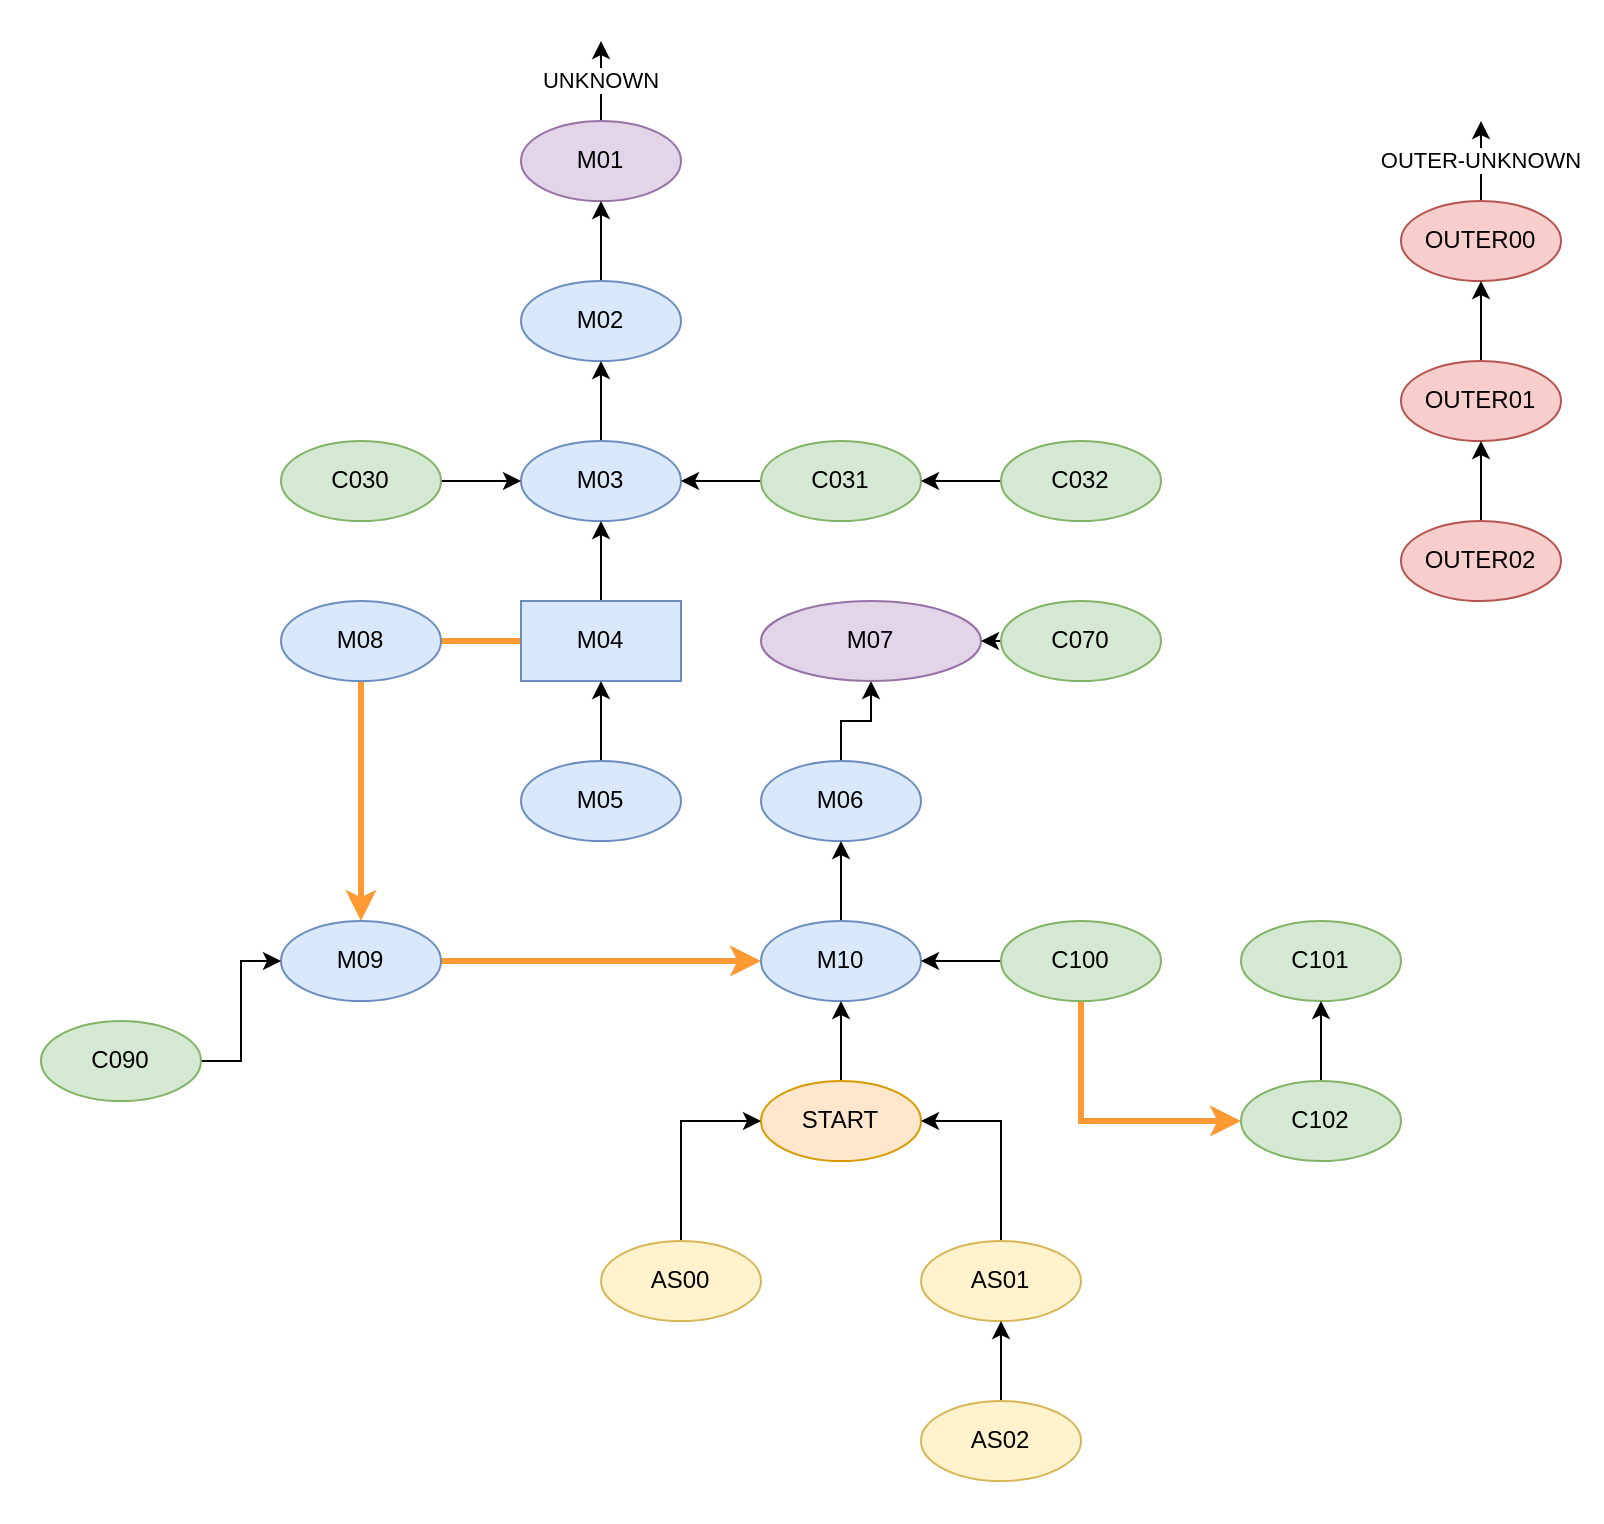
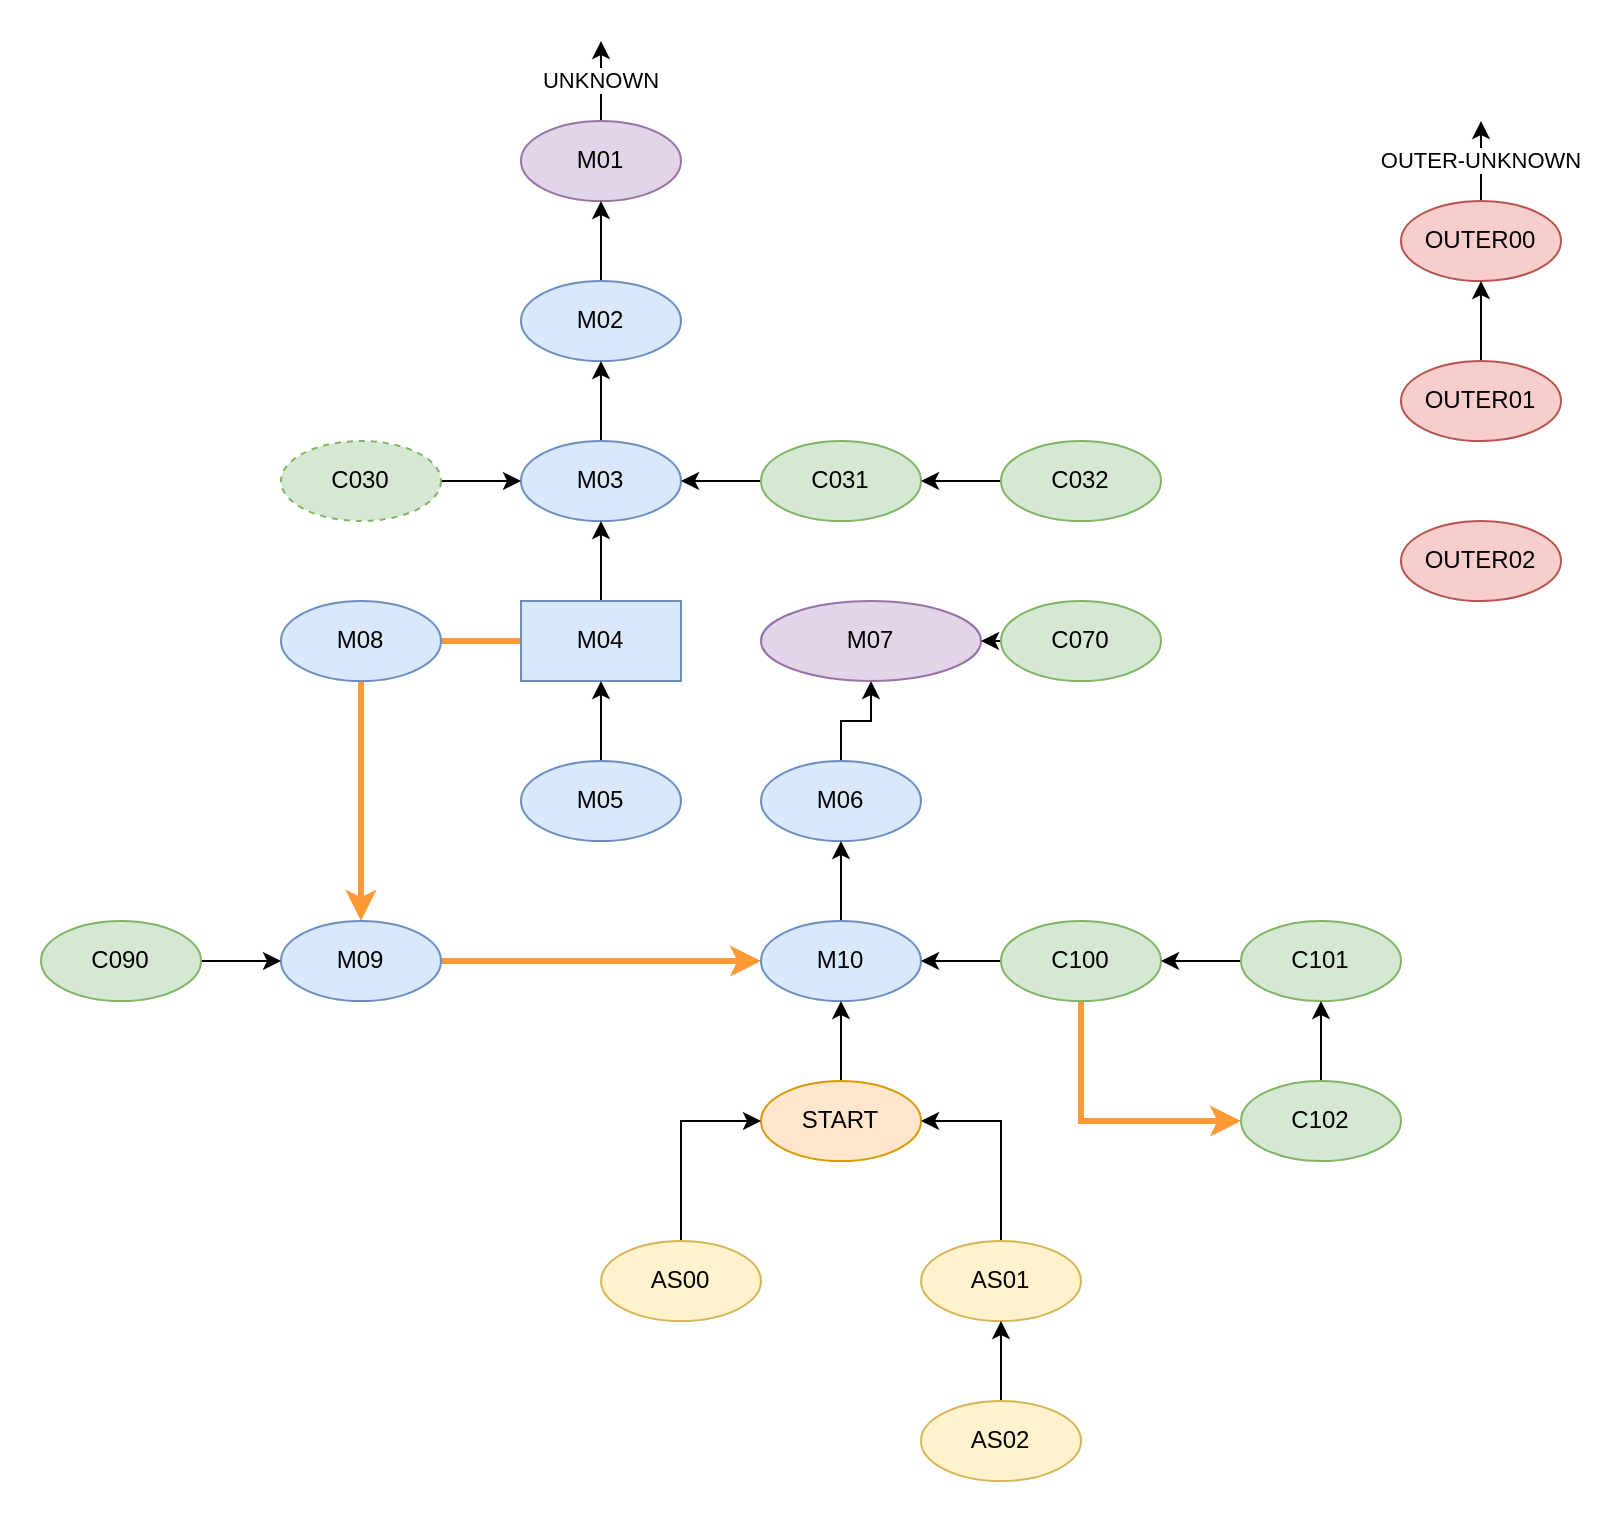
node "C030": style solid -> dashed
edge "OUTER02" -> "OUTER01": removed
edge "C101" -> "C100": added
node "C090": moved (121, 1061) -> (121, 961)
